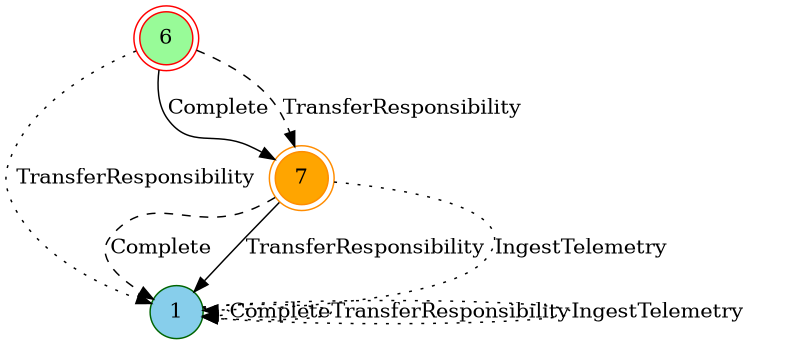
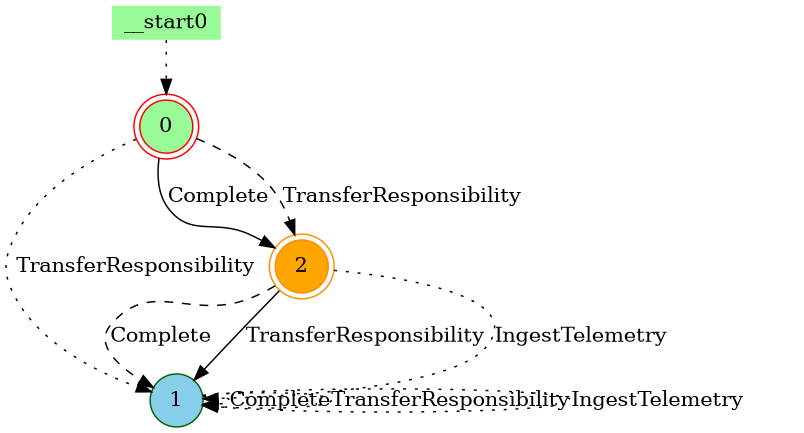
node "__start0": added
node "6": label "6" -> "0"
node "7": label "7" -> "2"
